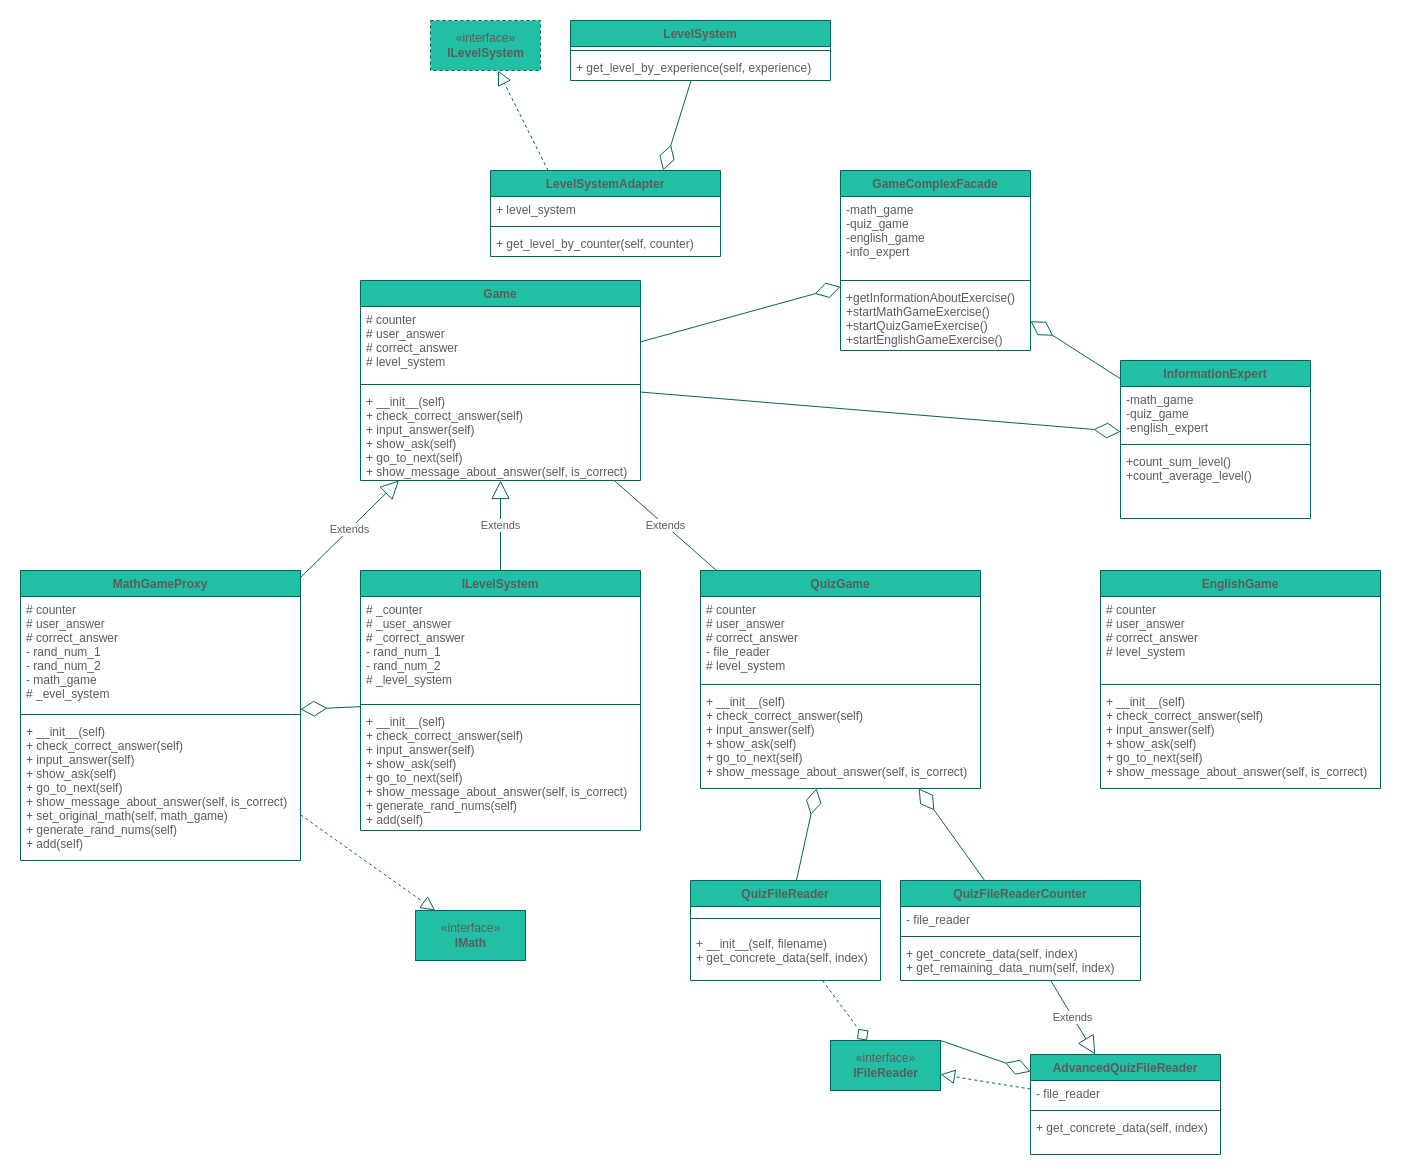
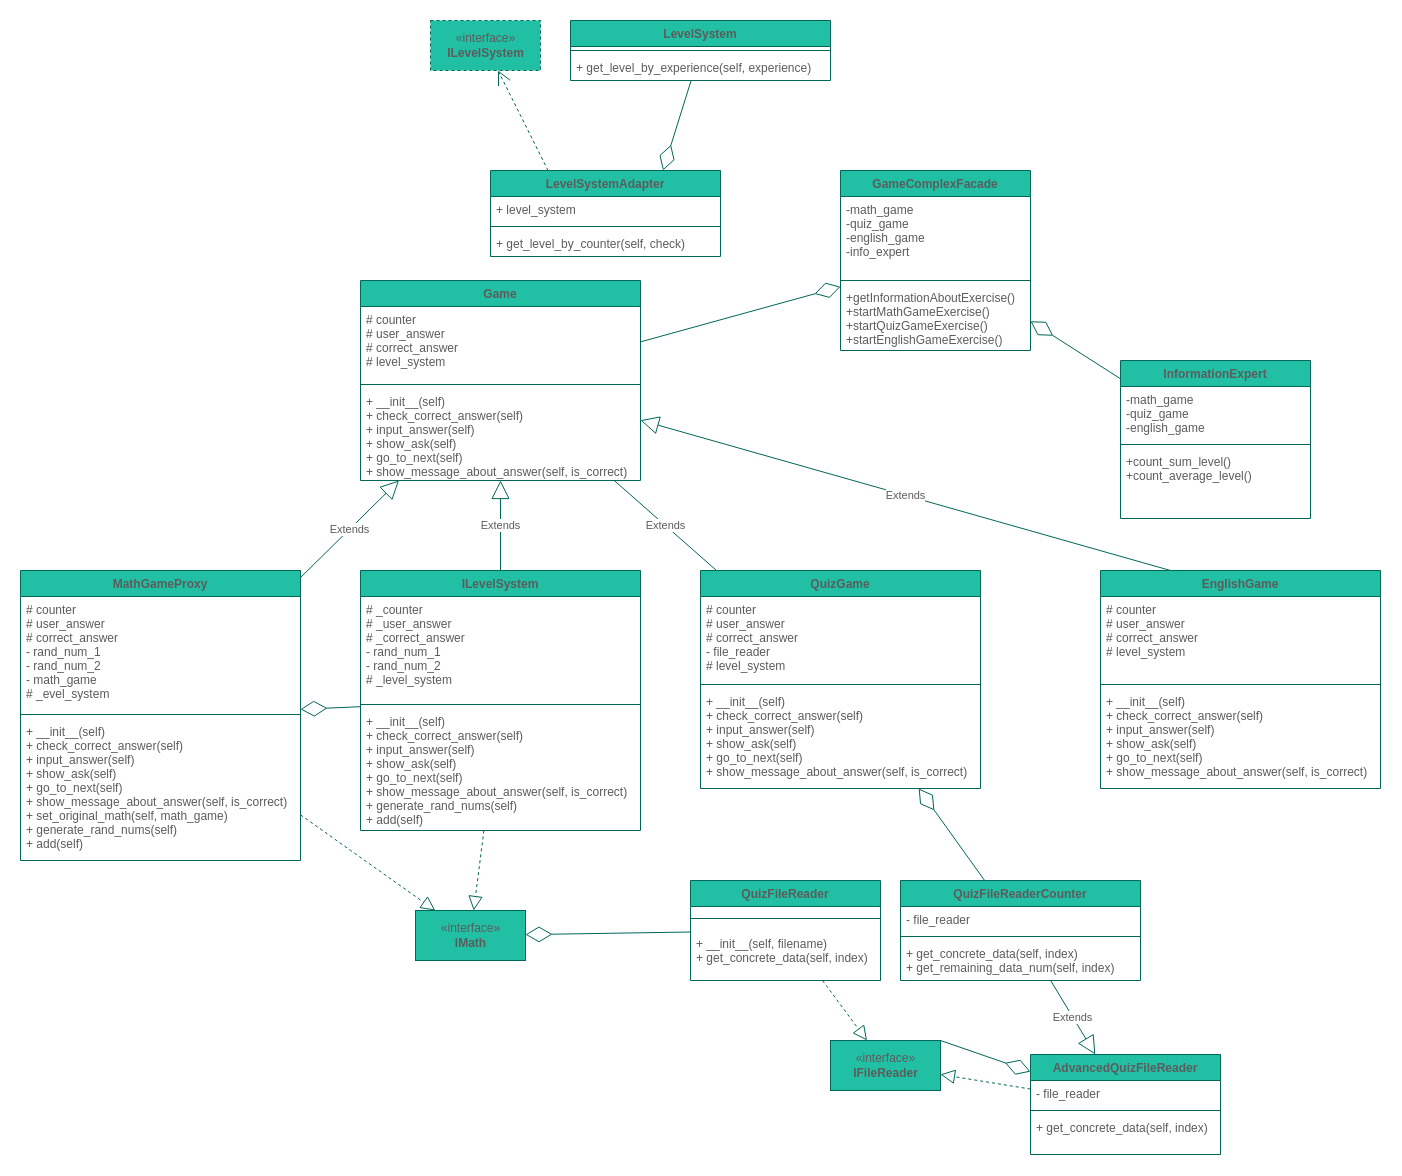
edge "LevelSystemAdapter" -> "«interface» ILevelSystem": arrowhead block -> open
node "+ get_level_by_counter(self, counter)": label "+ get_level_by_counter(self, counter)" -> "+ get_level_by_counter(self, check)"
node "-math_game -quiz_game -english_expert": label "-math_game -quiz_game -english_expert" -> "-math_game -quiz_game -english_game"
edge "Game" -> "InformationExpert": removed
edge "EnglishGame" -> "Game": added, label "Extends"
edge "QuizFileReader" -> "QuizGame": now "QuizFileReader" -> "«interface» IMath"
edge "ILevelSystem" -> "«interface» IMath": added
edge "QuizFileReader" -> "«interface» IFileReader": arrowhead diamond -> block
